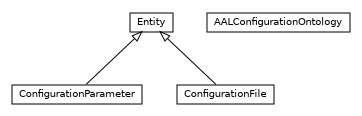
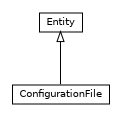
node "AALConfigurationOntology": removed
node "ConfigurationParameter": removed
